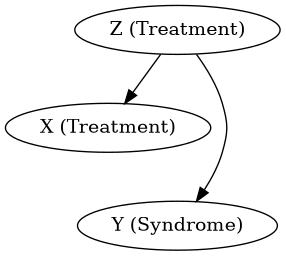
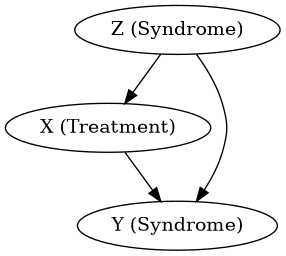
node "Z (Treatment)": label "Z (Treatment)" -> "Z (Syndrome)"
edge "X (Treatment)" -> "Y (Syndrome)": added
